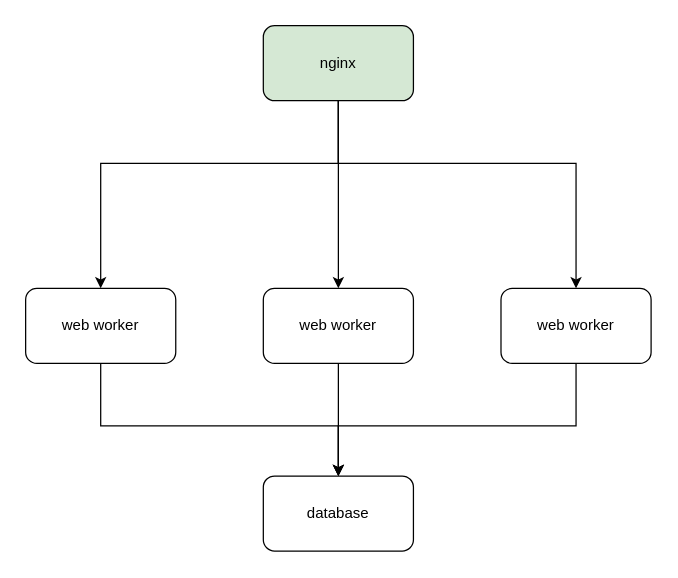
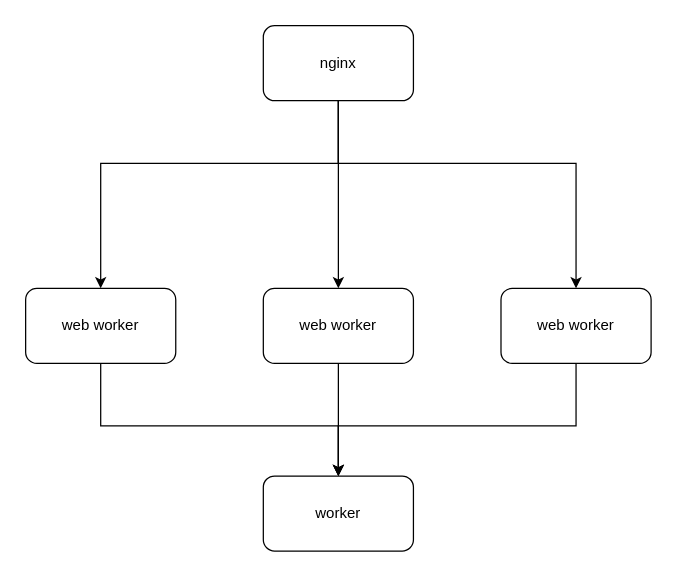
node "nginx": fillcolor #d5e8d4 -> #ffffff
node "database": label "database" -> "worker"
